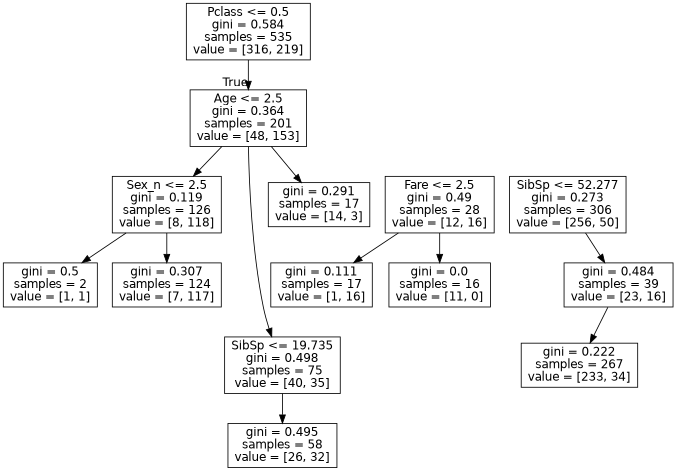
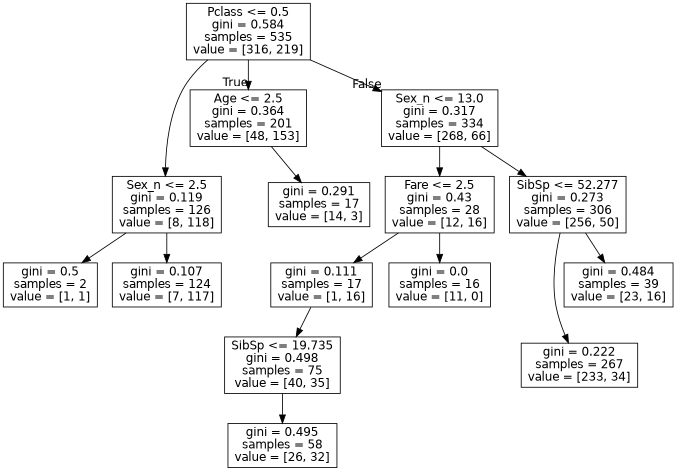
node "Sex_n <= 13.0 gini = 0.317 samples = 334 value = [268, 66]": added
edge "Age <= 2.5 gini = 0.364 samples = 201 value = [48, 153]" -> "Sex_n <= 2.5 gini = 0.119 samples = 126 value = [8, 118]": now "Pclass <= 0.5 gini = 0.584 samples = 535 value = [316, 219]" -> "Sex_n <= 2.5 gini = 0.119 samples = 126 value = [8, 118]"
node "Fare <= 2.5 gini = 0.49 samples = 28 value = [12, 16]": label "Fare <= 2.5 gini = 0.49 samples = 28 value = [12, 16]" -> "Fare <= 2.5 gini = 0.43 samples = 28 value = [12, 16]"
edge "Age <= 2.5 gini = 0.364 samples = 201 value = [48, 153]" -> "SibSp <= 19.735 gini = 0.498 samples = 75 value = [40, 35]": now "gini = 0.111 samples = 17 value = [1, 16]" -> "SibSp <= 19.735 gini = 0.498 samples = 75 value = [40, 35]"
node "gini = 0.307 samples = 124 value = [7, 117]": label "gini = 0.307 samples = 124 value = [7, 117]" -> "gini = 0.107 samples = 124 value = [7, 117]"
edge "gini = 0.484 samples = 39 value = [23, 16]" -> "gini = 0.222 samples = 267 value = [233, 34]": now "SibSp <= 52.277 gini = 0.273 samples = 306 value = [256, 50]" -> "gini = 0.222 samples = 267 value = [233, 34]"
